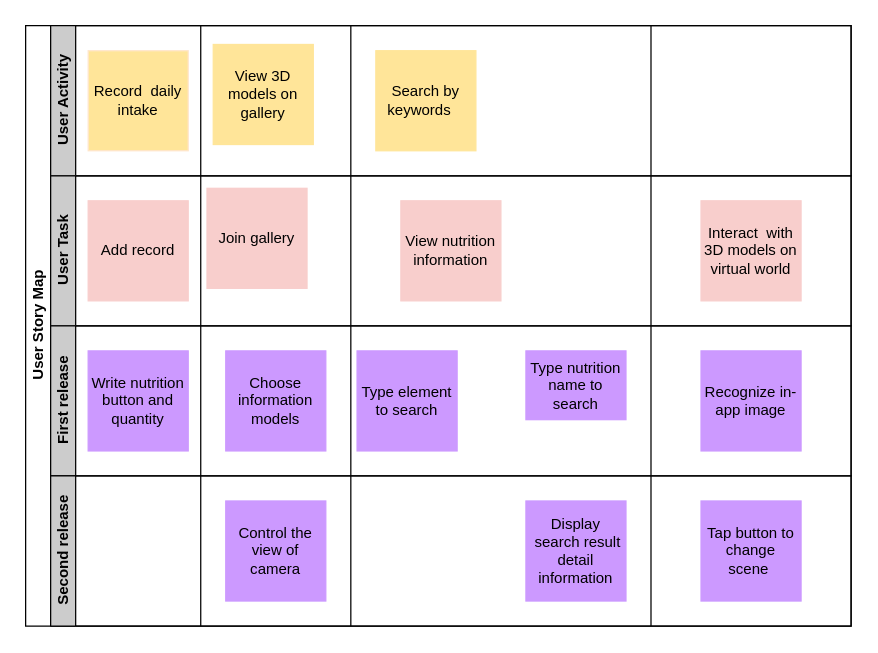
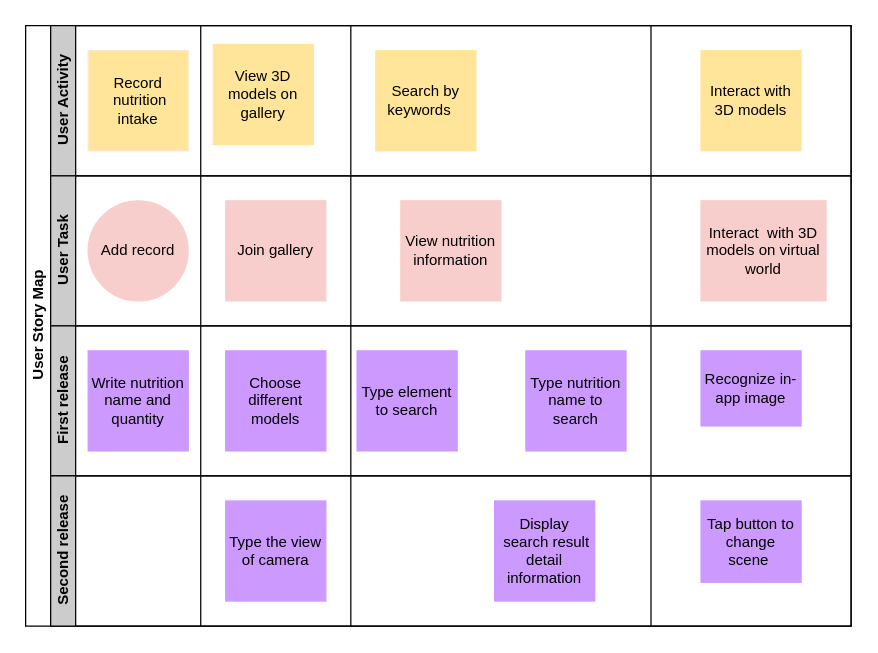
node "Record daily intake": label "Record daily intake" -> "Record nutrition intake"
node "Interact with 3D models": added
node "Join gallery": moved (257, 238) -> (276, 251)
node "Add record": shape rectangle -> ellipse
node "Interact with 3D models on virtual world": size 100x100 -> 125x100
node "Type nutrition name to search": size 100x69 -> 100x100
node "Write nutrition button and quantity": label "Write nutrition button and quantity" -> "Write nutrition name and quantity"
node "Choose information models": label "Choose information models" -> "Choose different models"
node "Recognize in-app image": size 100x100 -> 100x75
node "Control the view of camera": label "Control the view of camera" -> "Type the view of camera"
node "Display search result detail information": moved (576, 551) -> (544, 551)
node "Tap button to change scene": size 100x100 -> 100x81
